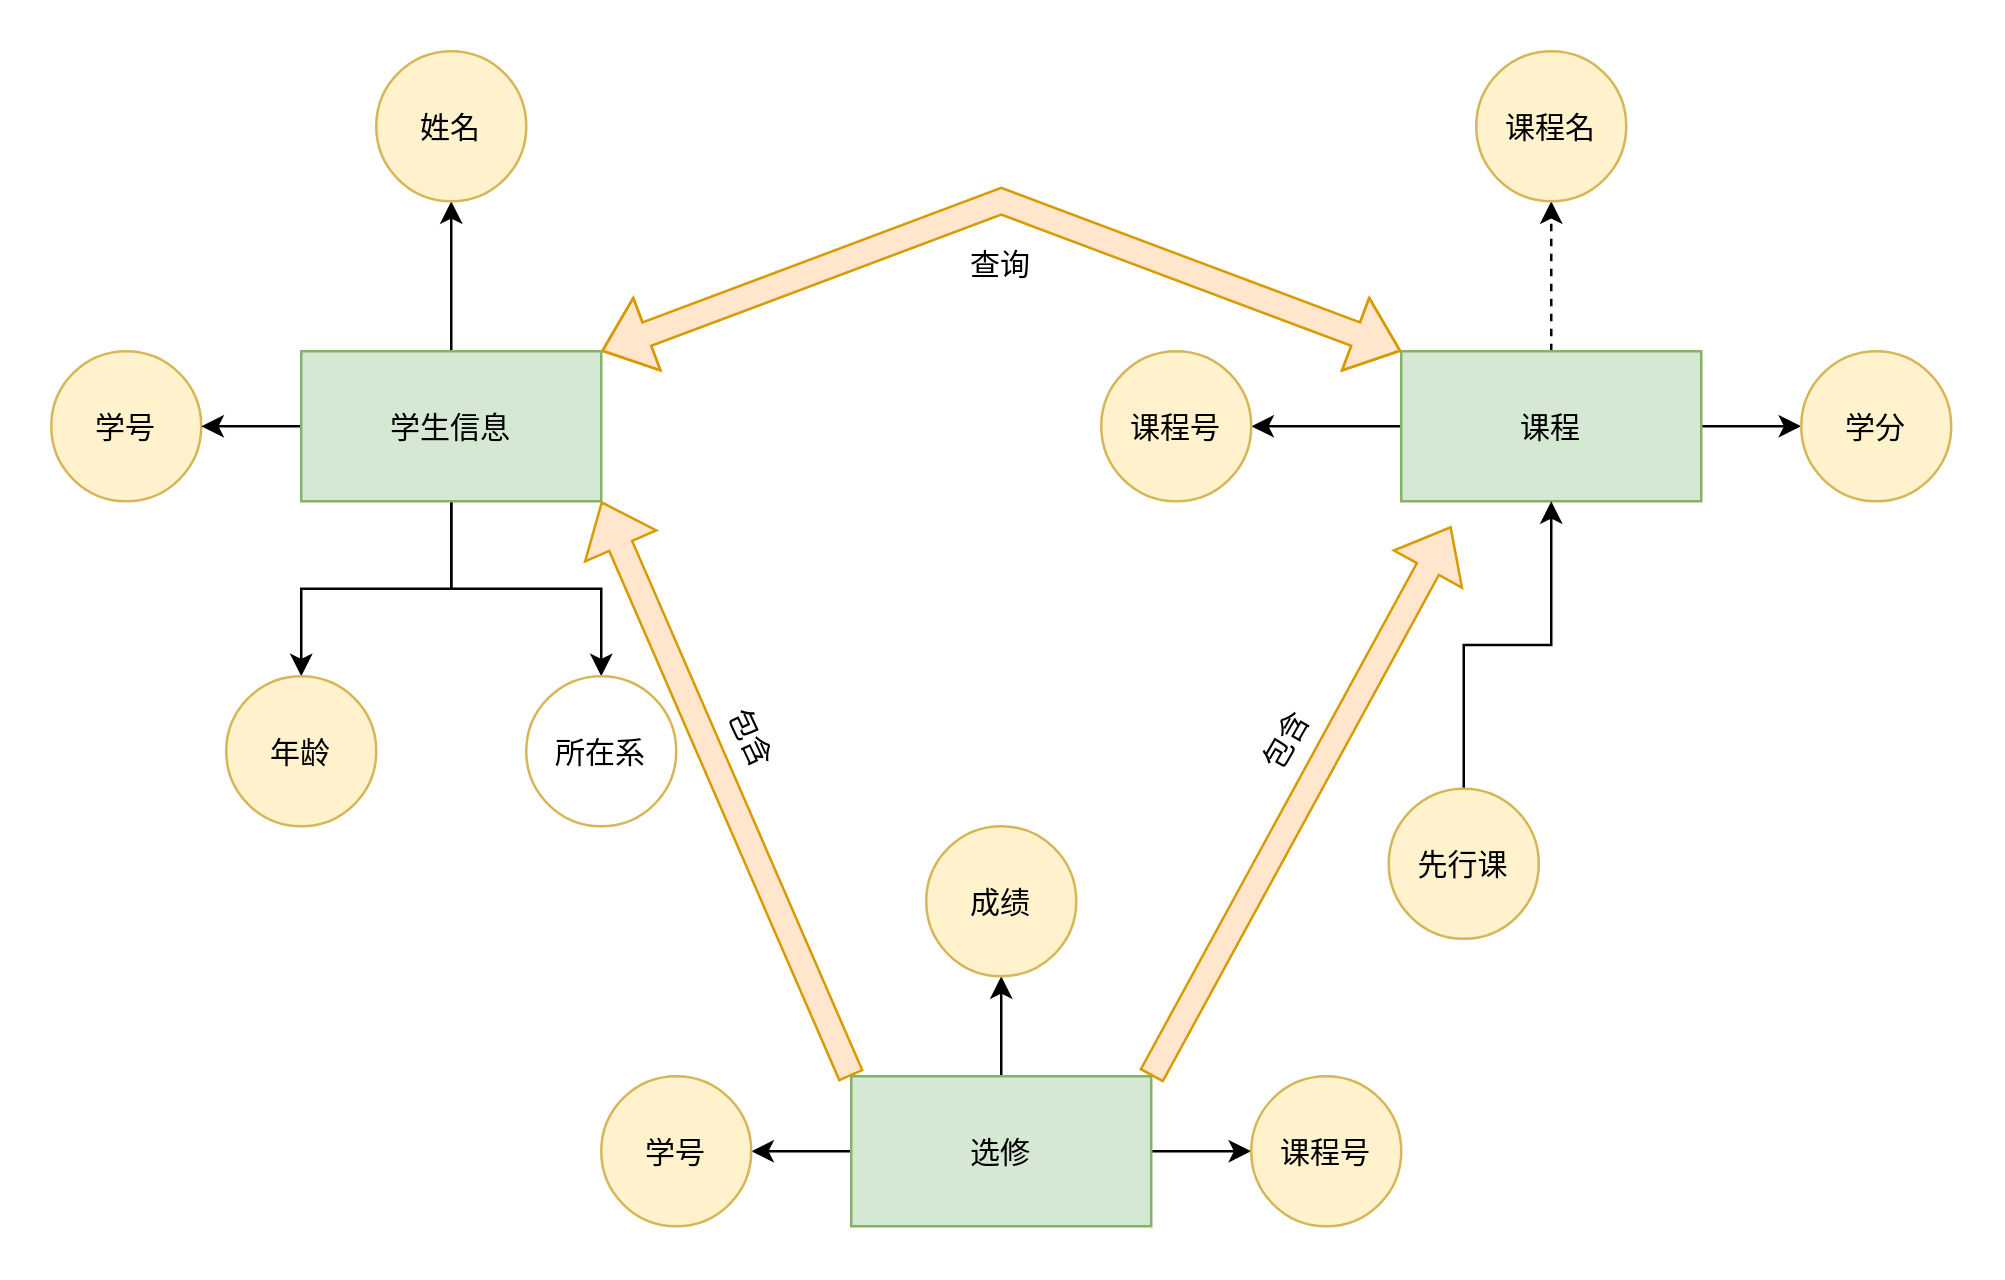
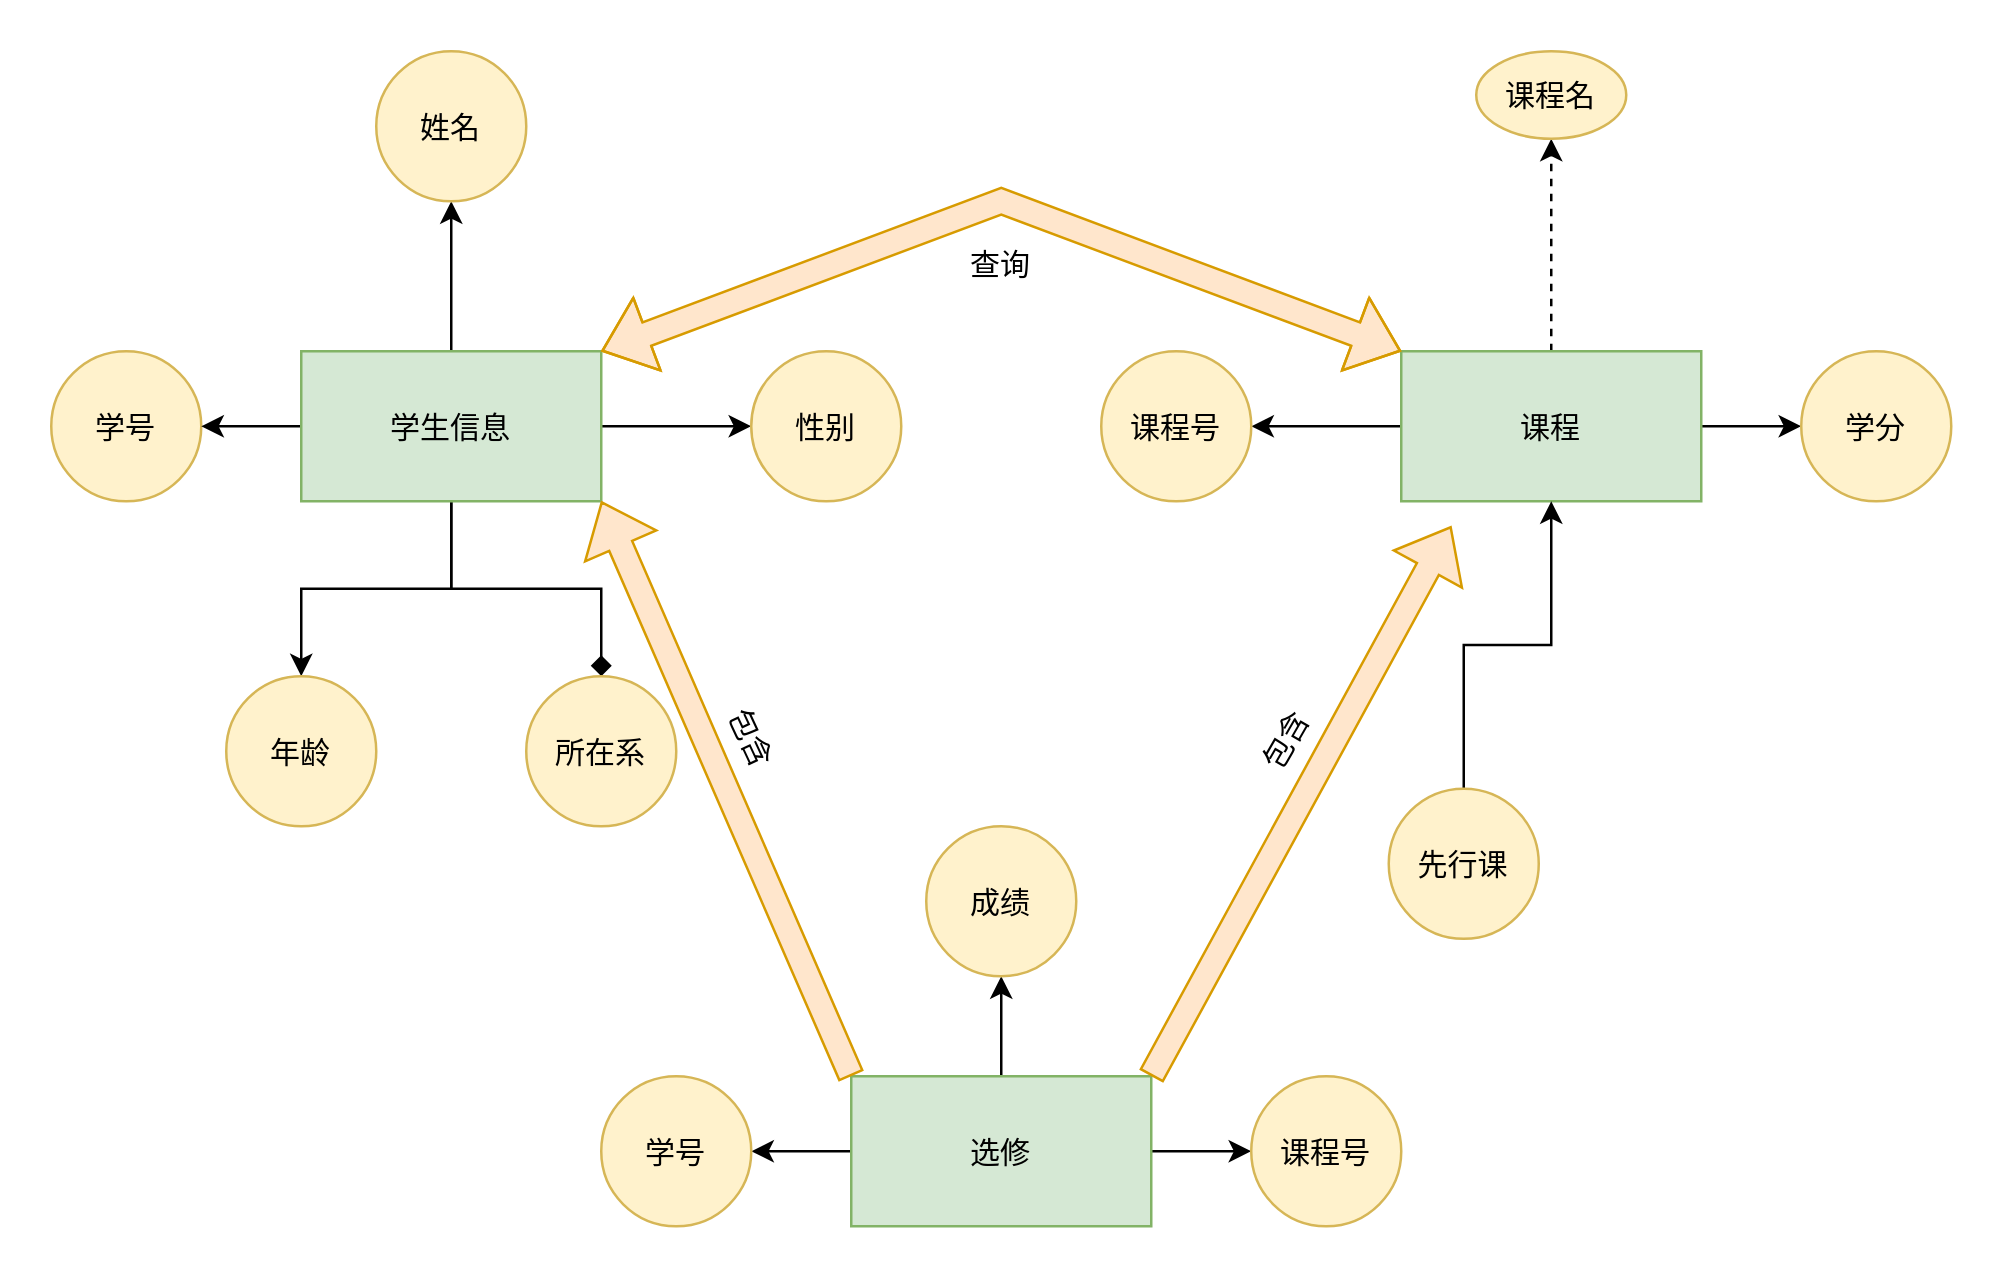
node "课程名": size 150x150 -> 150x88
edge "学生信息" -> "性别": added
node "性别": added
edge "学生信息" -> "所在系": arrowhead classic -> diamond
node "所在系": fillcolor #ffffff -> #fff2cc
